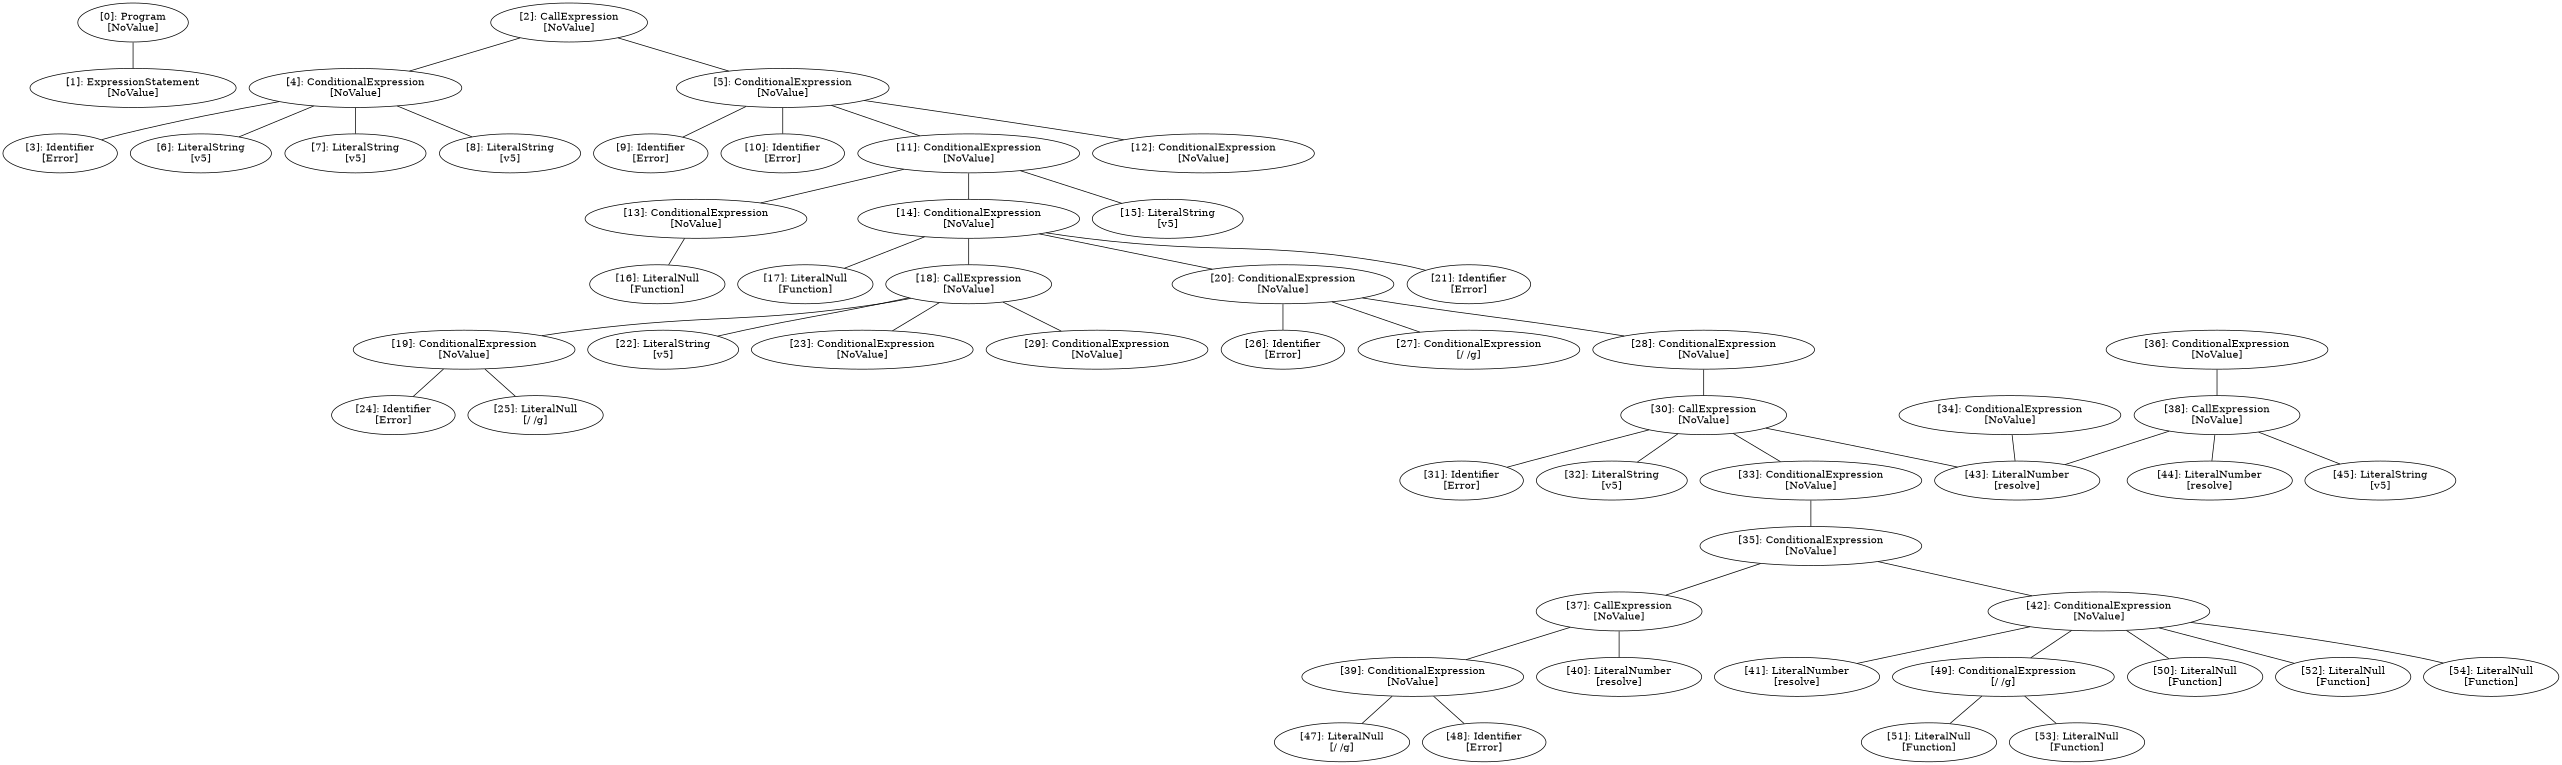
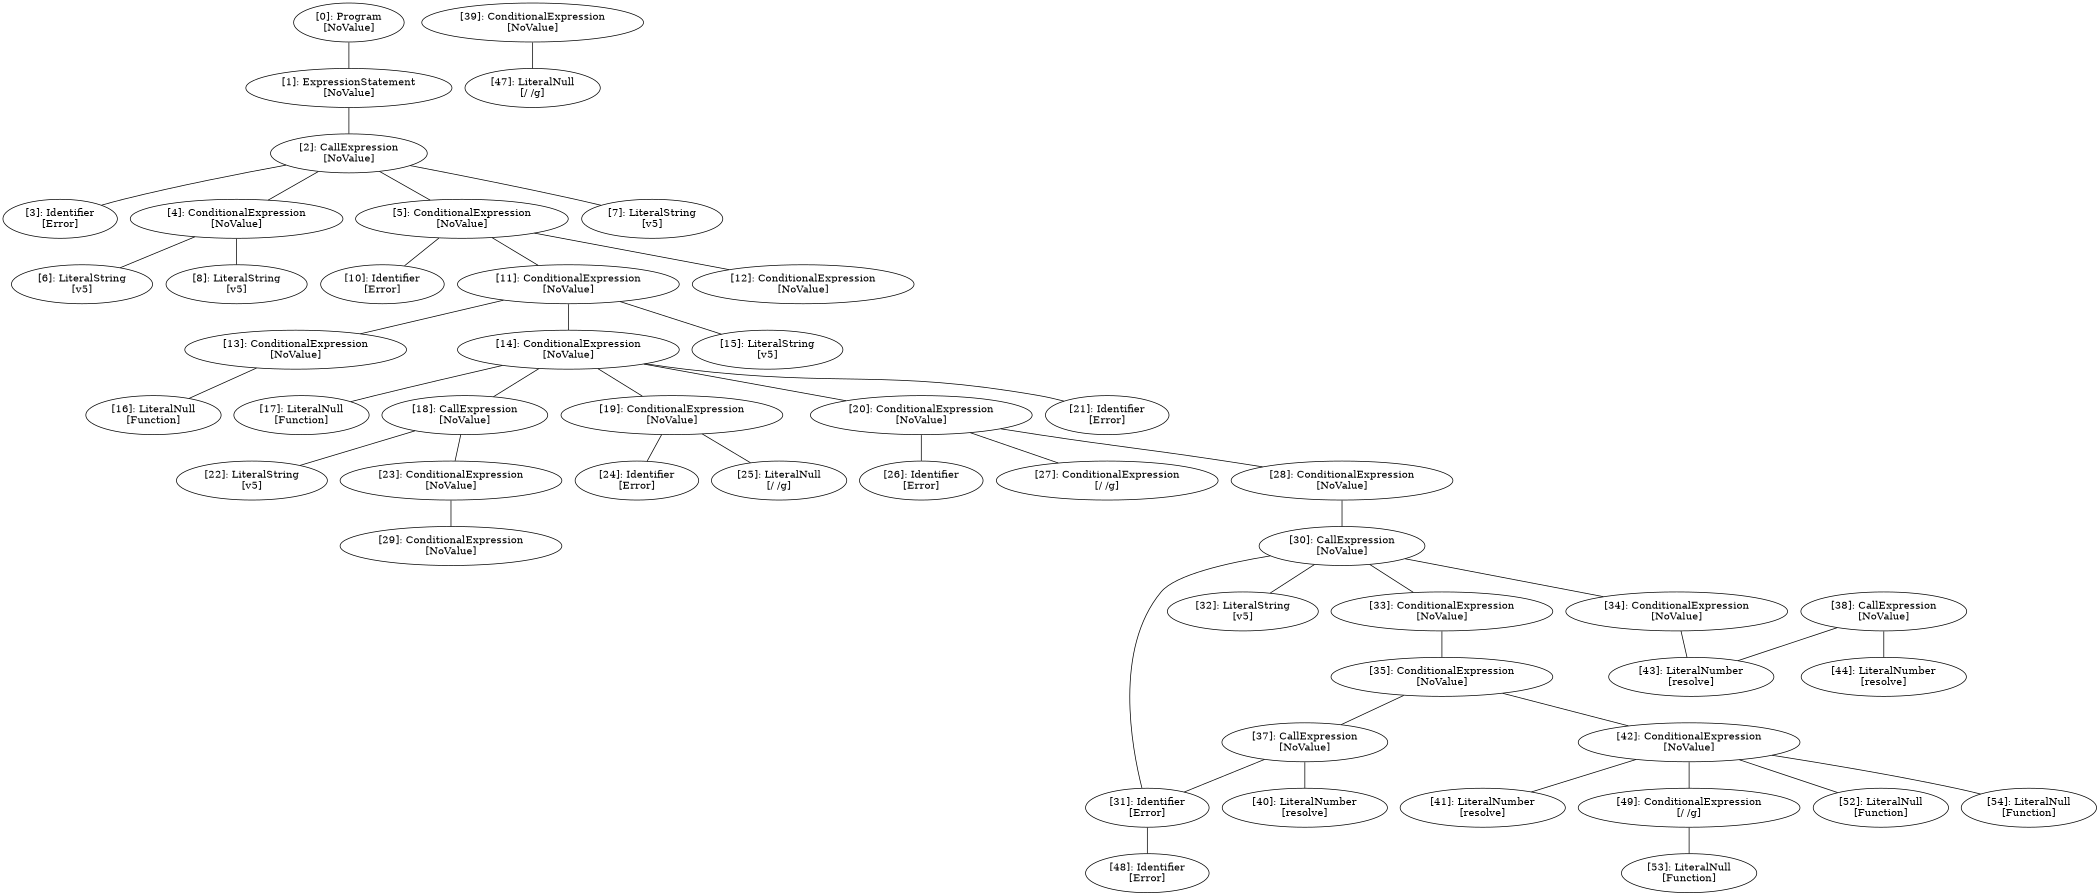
edge "[4]: ConditionalExpression [NoValue]" -- "[3]: Identifier [Error]": now "[2]: CallExpression [NoValue]" -- "[3]: Identifier [Error]"
edge "[1]: ExpressionStatement [NoValue]" -- "[2]: CallExpression [NoValue]": added
edge "[4]: ConditionalExpression [NoValue]" -- "[7]: LiteralString [v5]": now "[2]: CallExpression [NoValue]" -- "[7]: LiteralString [v5]"
node "[9]: Identifier [Error]": removed
edge "[18]: CallExpression [NoValue]" -- "[29]: ConditionalExpression [NoValue]": now "[23]: ConditionalExpression [NoValue]" -- "[29]: ConditionalExpression [NoValue]"
edge "[18]: CallExpression [NoValue]" -- "[19]: ConditionalExpression [NoValue]": now "[14]: ConditionalExpression [NoValue]" -- "[19]: ConditionalExpression [NoValue]"
node "[36]: ConditionalExpression [NoValue]": removed
edge "[30]: CallExpression [NoValue]" -- "[43]: LiteralNumber [resolve]": now "[30]: CallExpression [NoValue]" -- "[34]: ConditionalExpression [NoValue]"
node "[45]: LiteralString [v5]": removed
edge "[37]: CallExpression [NoValue]" -- "[39]: ConditionalExpression [NoValue]": now "[37]: CallExpression [NoValue]" -- "[31]: Identifier [Error]"
node "[50]: LiteralNull [Function]": removed
edge "[39]: ConditionalExpression [NoValue]" -- "[48]: Identifier [Error]": now "[31]: Identifier [Error]" -- "[48]: Identifier [Error]"
node "[51]: LiteralNull [Function]": removed
